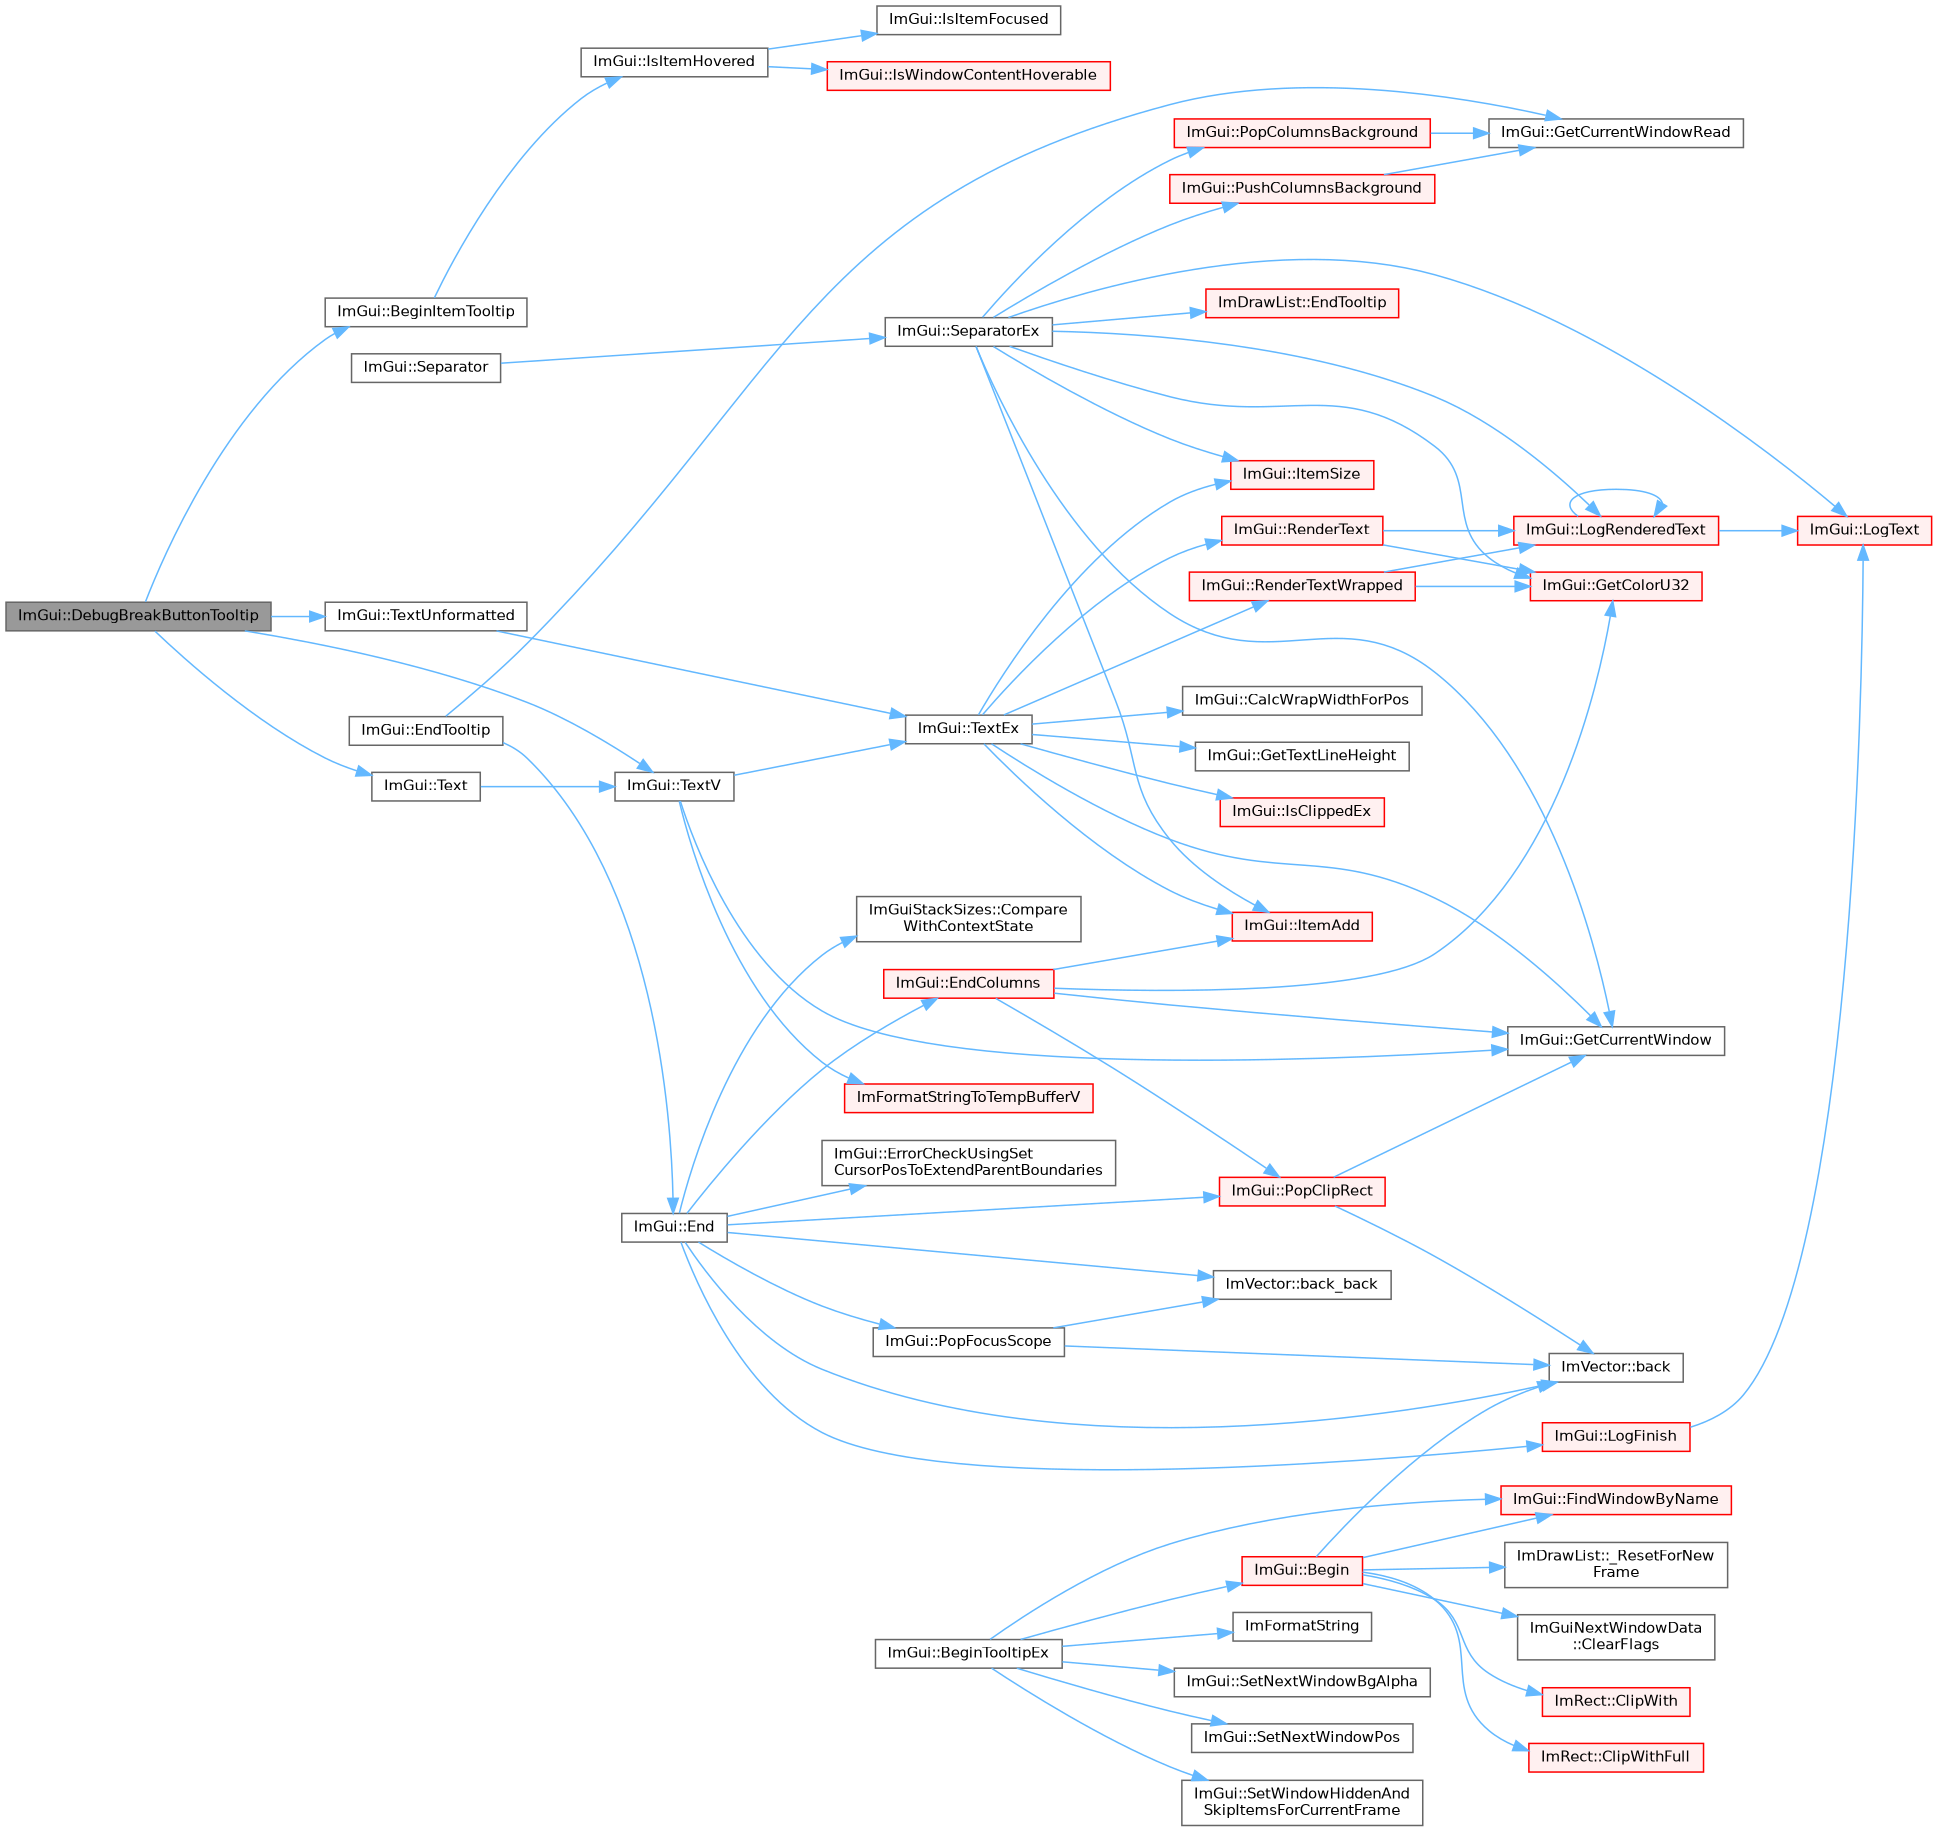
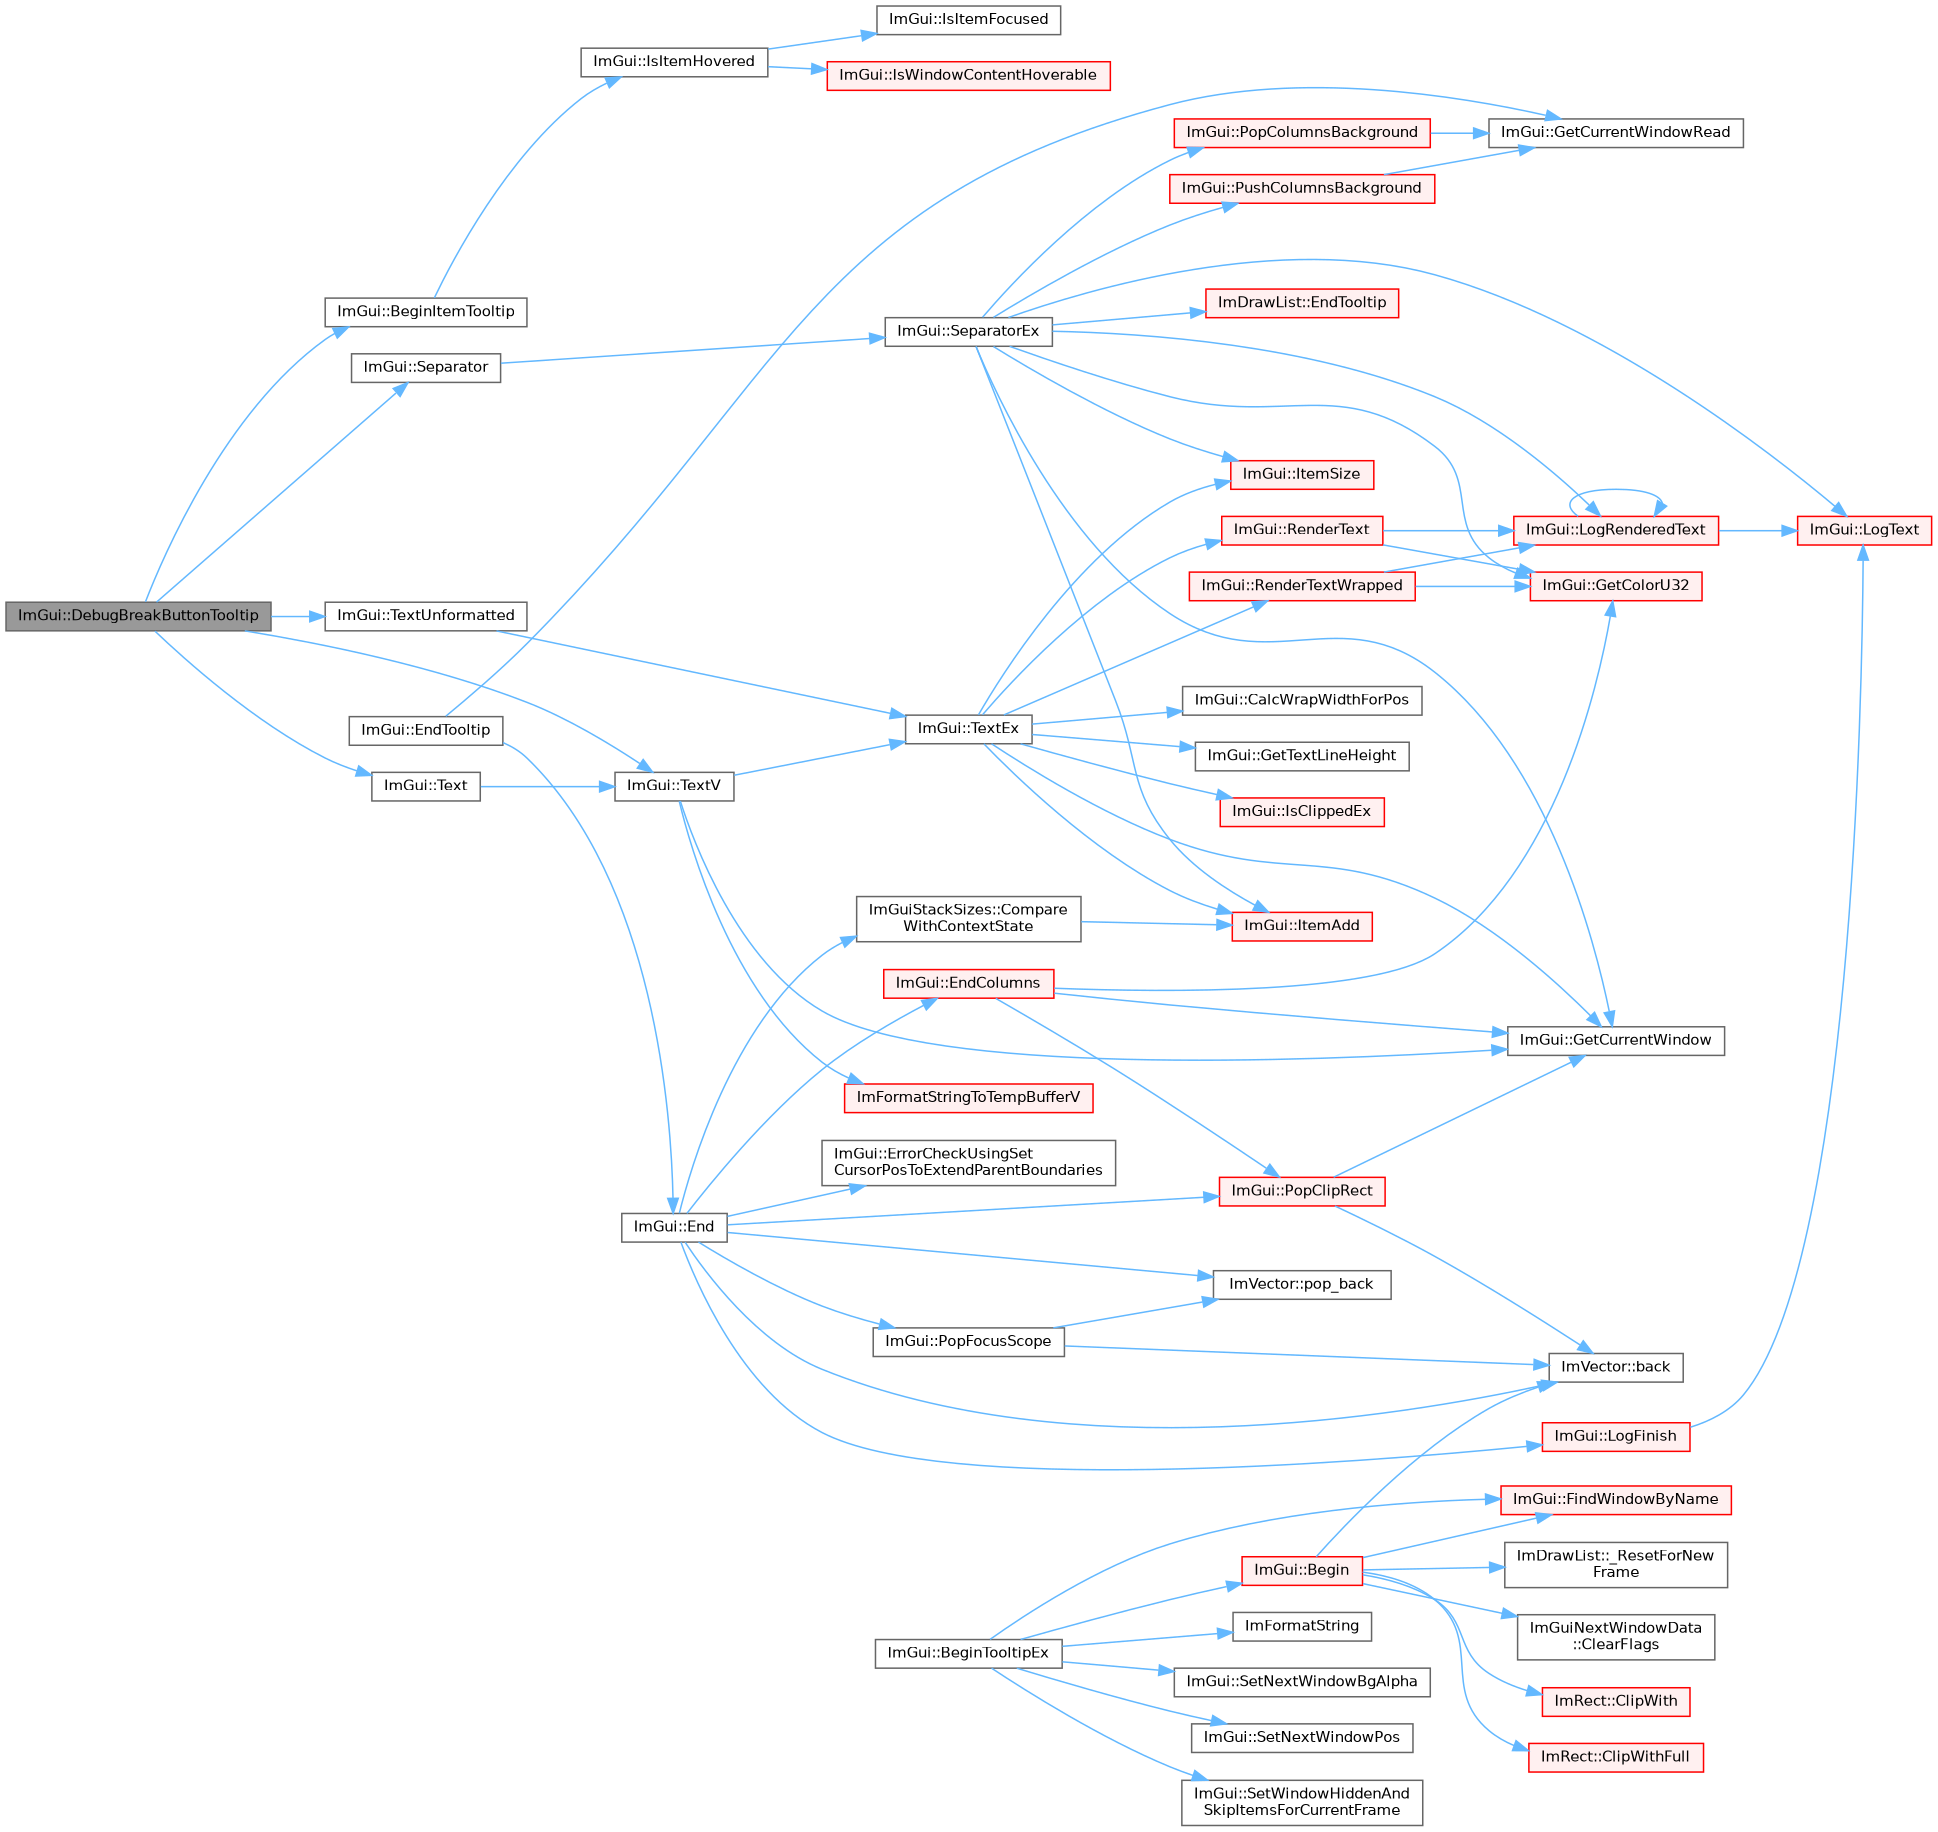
edge "ImGui::DebugBreakButtonTooltip" -> "ImGui::Separator": added
edge "ImGui::EndColumns" -> "ImGui::ItemAdd": now "ImGuiStackSizes::Compare WithContextState" -> "ImGui::ItemAdd"
node "ImVector::back_back": label "ImVector::back_back" -> "ImVector::pop_back"
